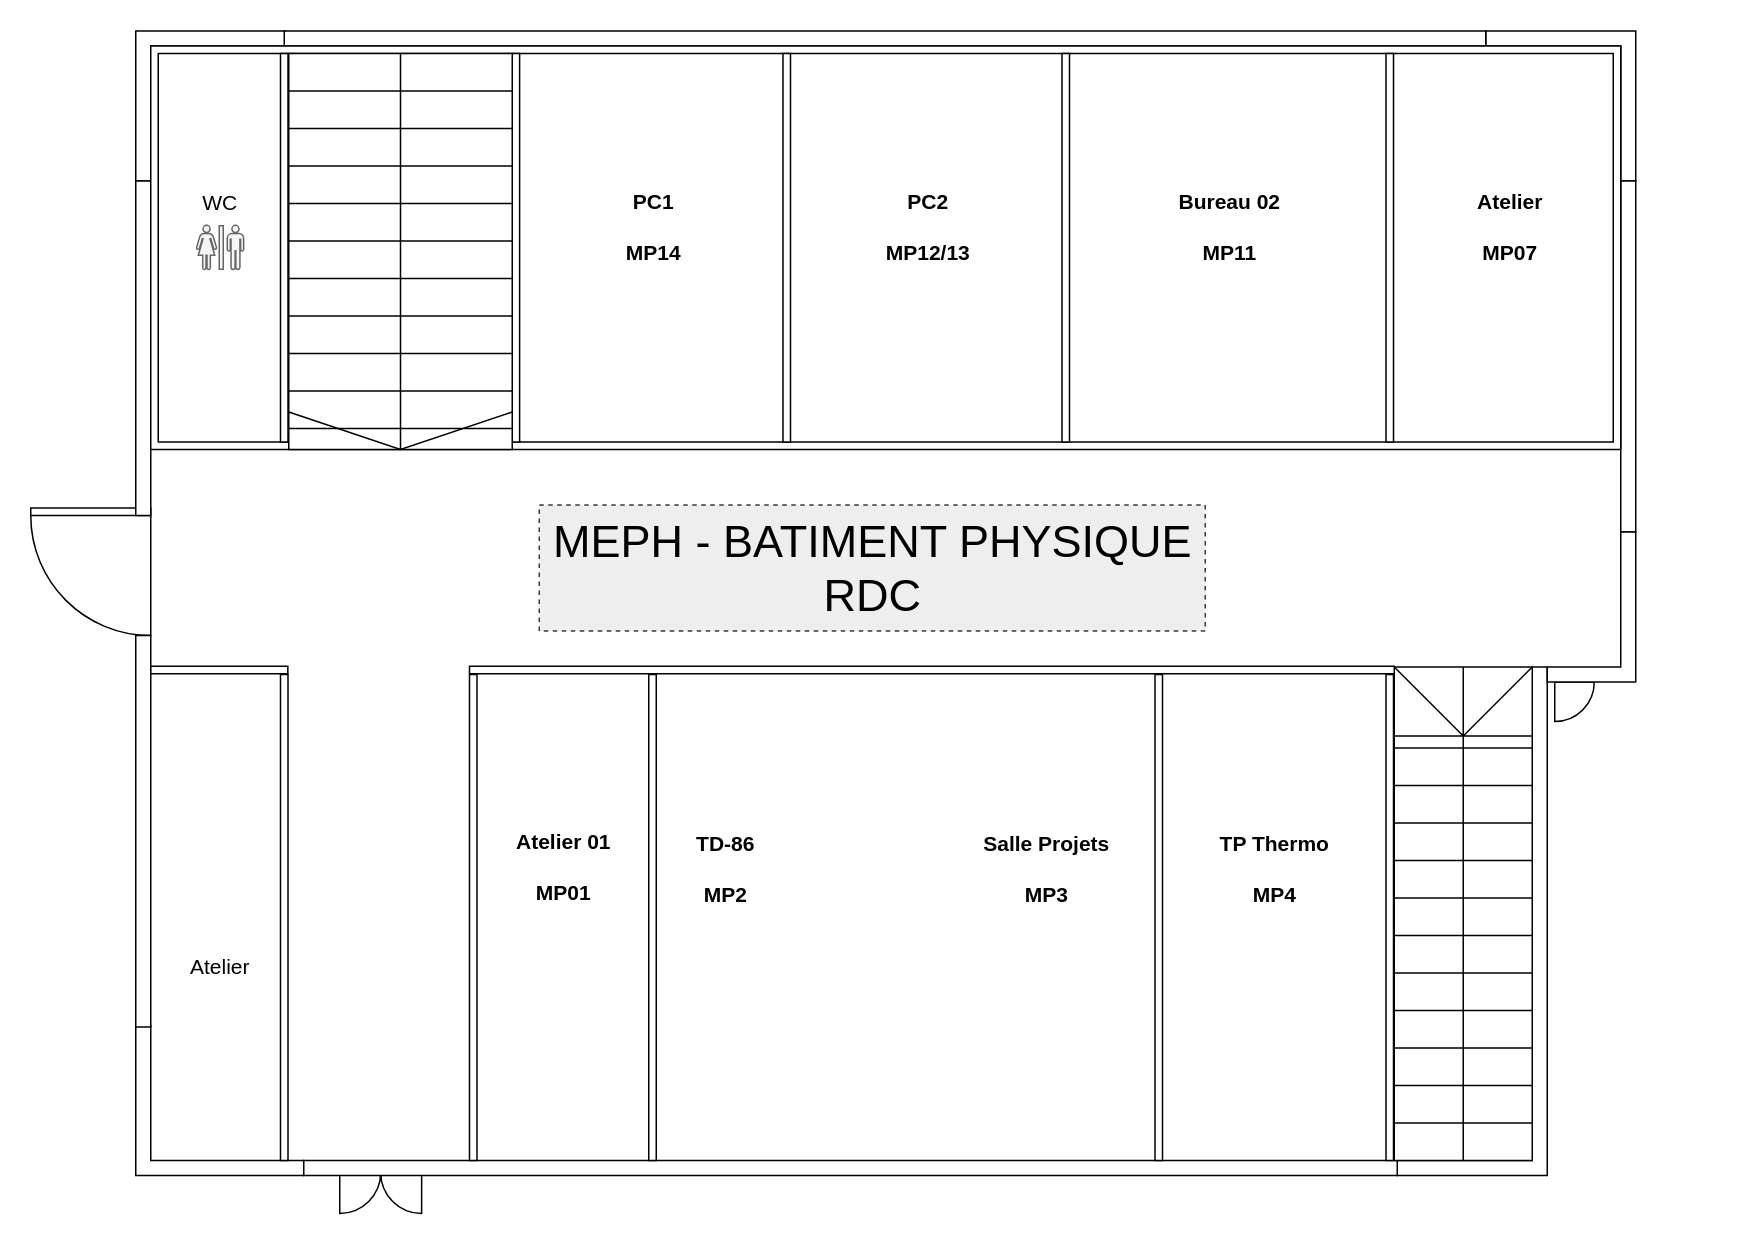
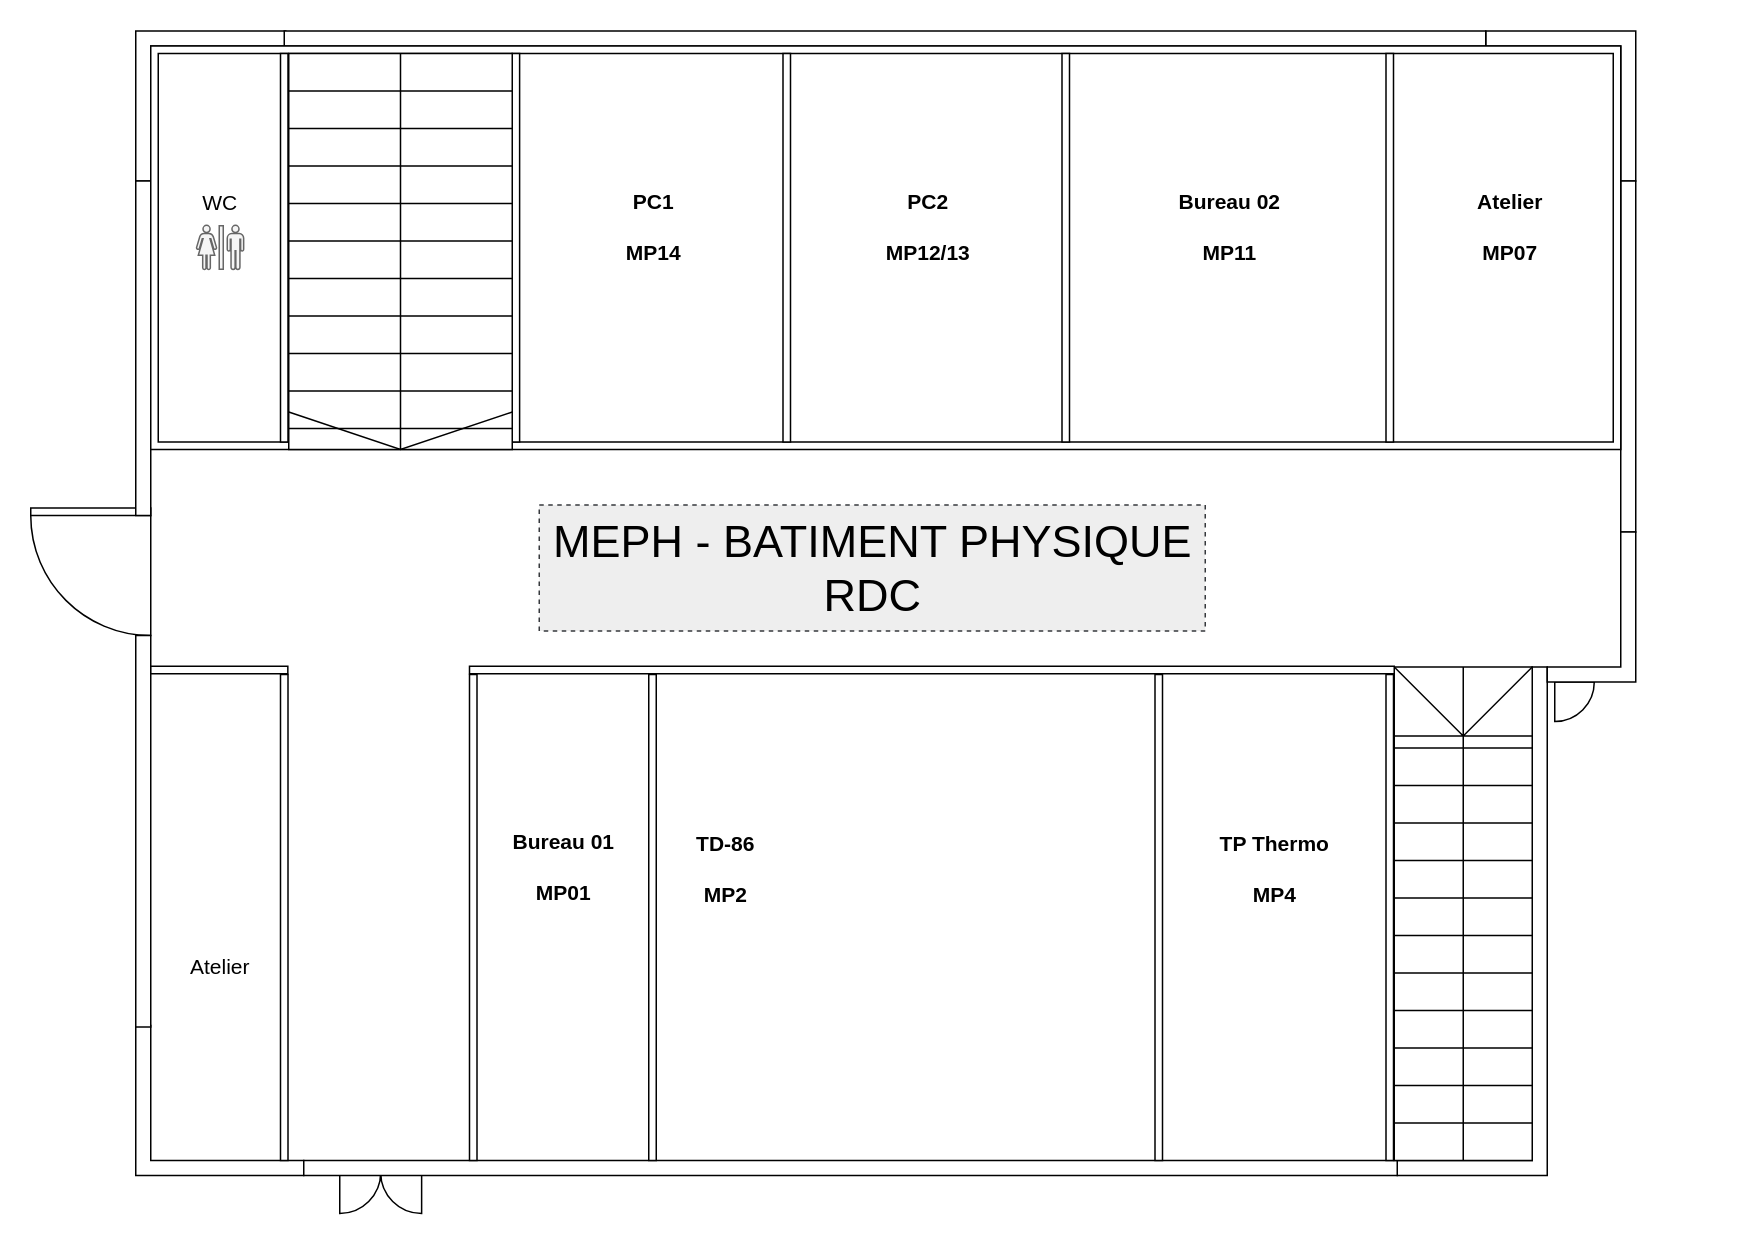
node "Atelier 01 MP01": label "Atelier 01 MP01" -> "Bureau 01 MP01"
node "Salle Projets MP3": removed
